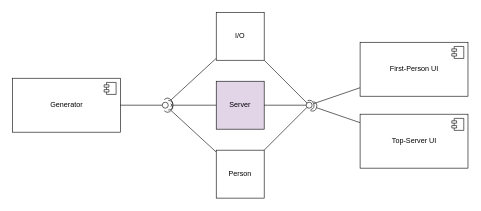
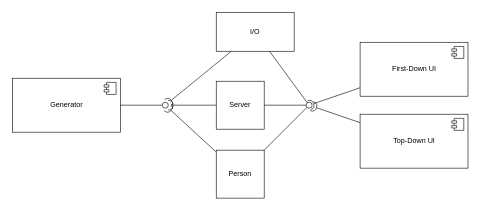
node "I/O": size 48x48 -> 78x39
node "First-Person UI": label "First-Person UI" -> "First-Down UI"
node "Server": fillcolor #e1d5e7 -> #ffffff
node "Top-Server UI": label "Top-Server UI" -> "Top-Down UI"
